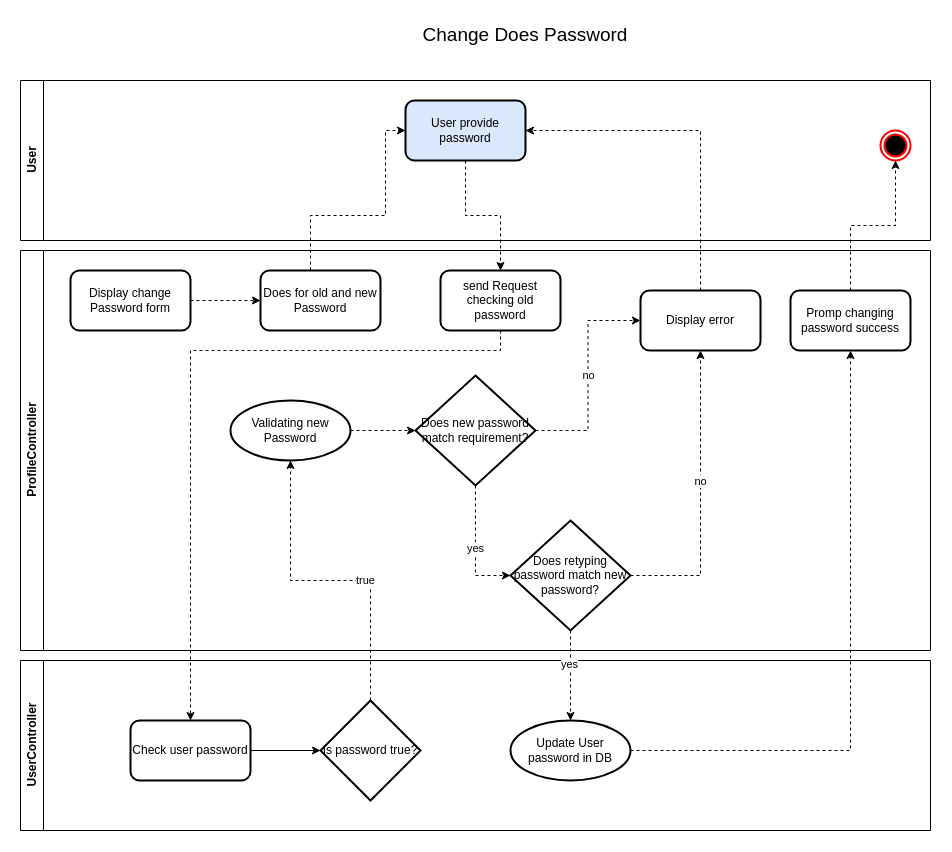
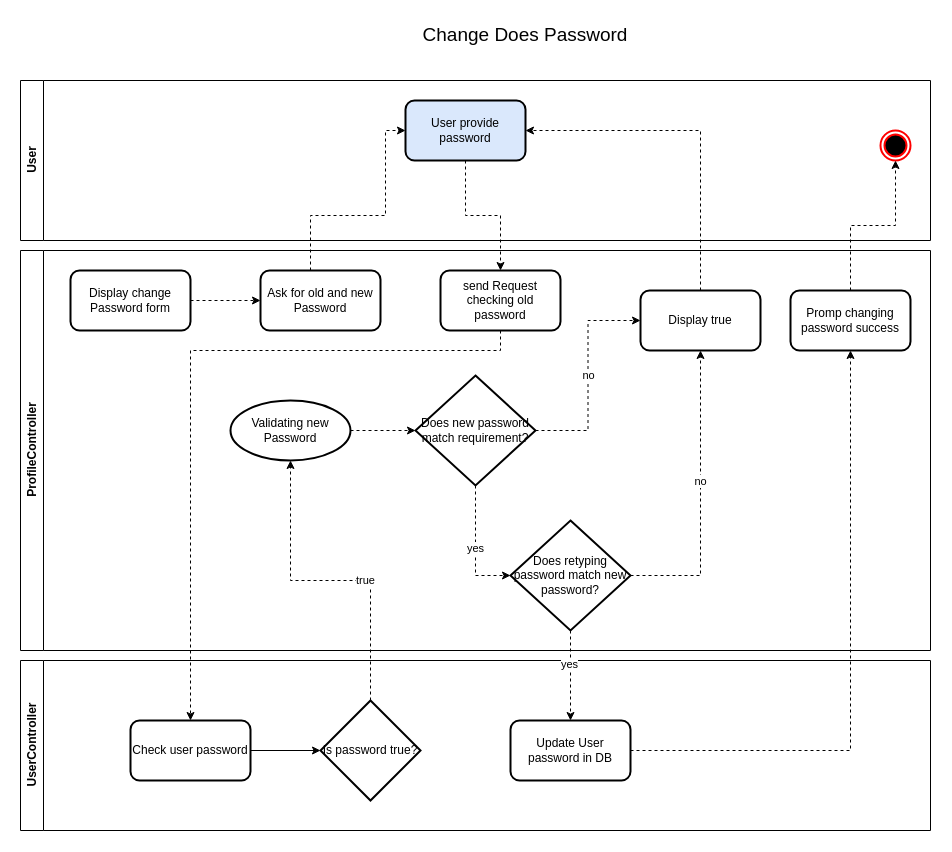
node "Does for old and new Password": label "Does for old and new Password" -> "Ask for old and new Password"
node "Display error": label "Display error" -> "Display true"
node "Update User password in DB": shape ellipse -> rounded rectangle
